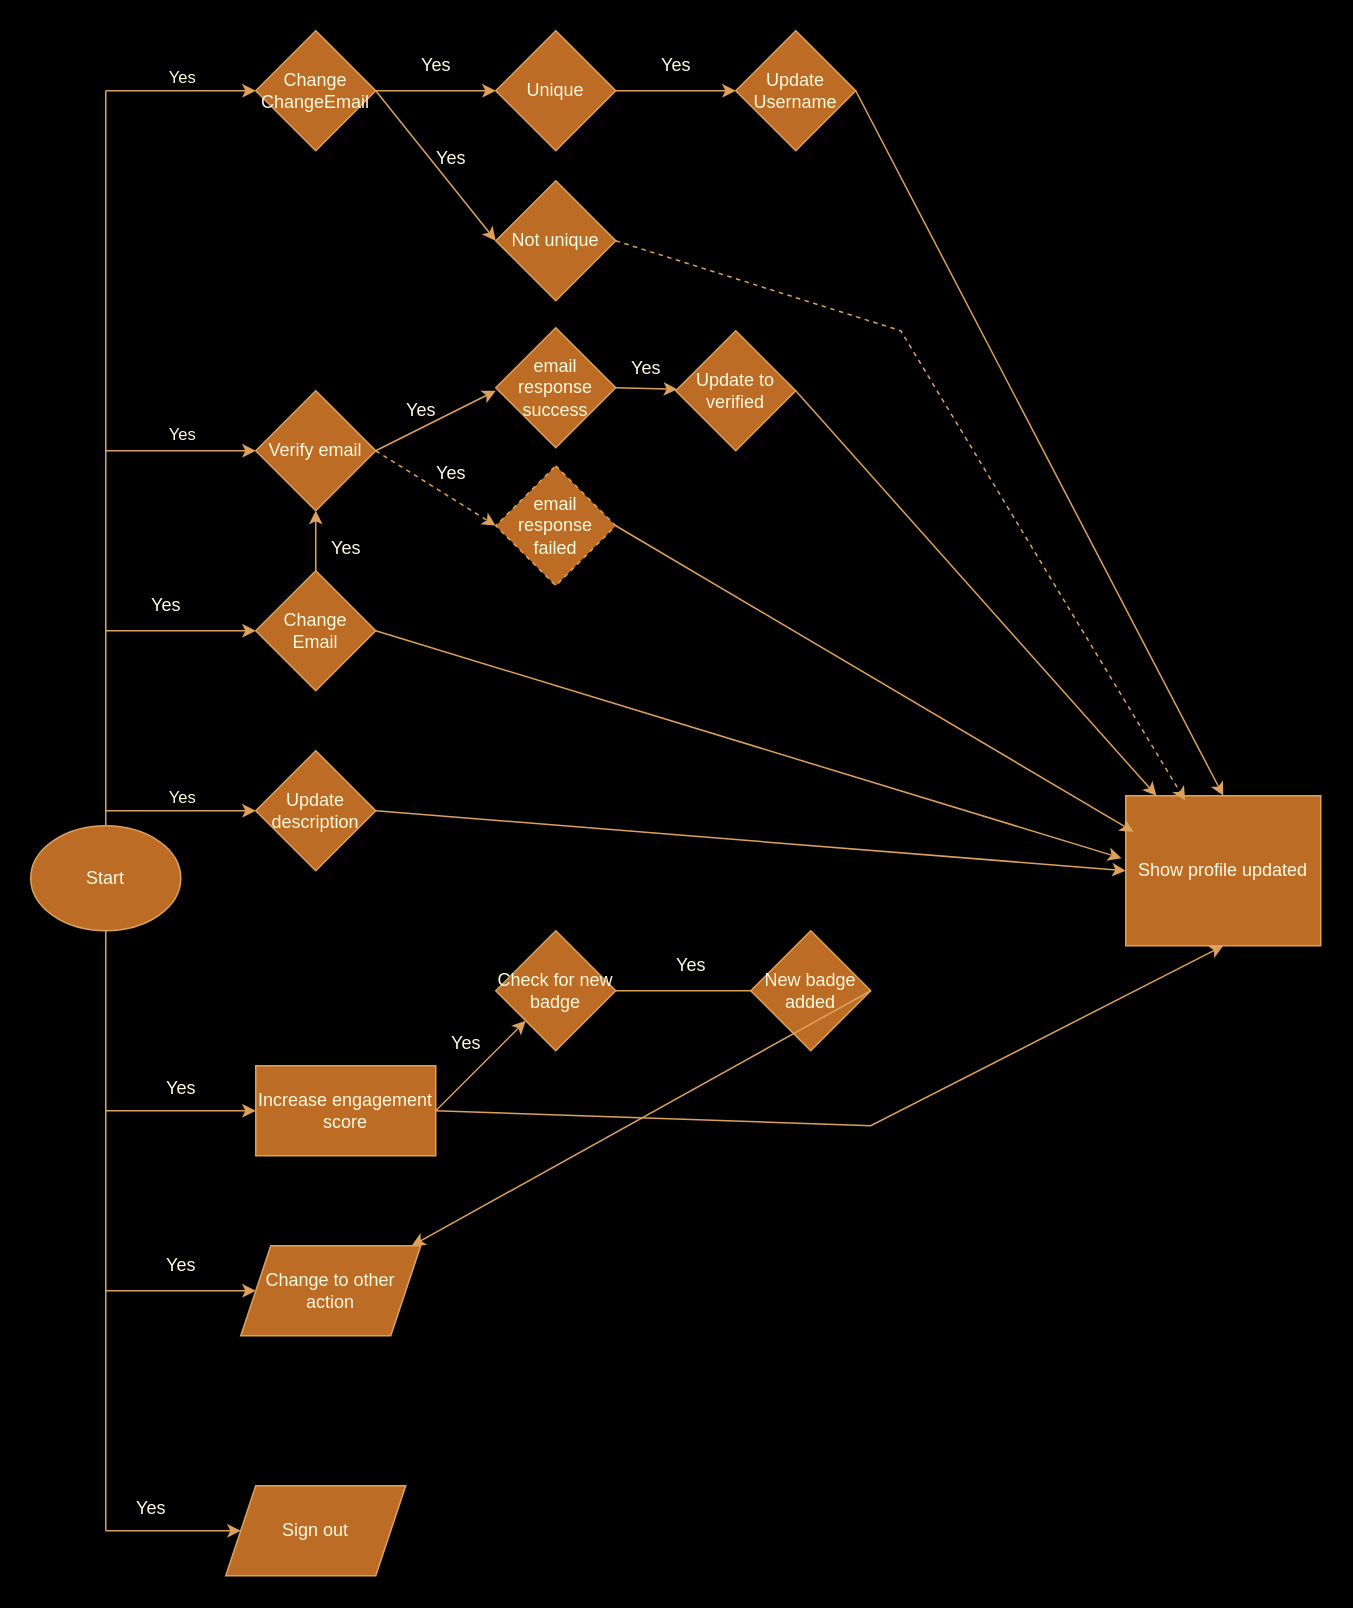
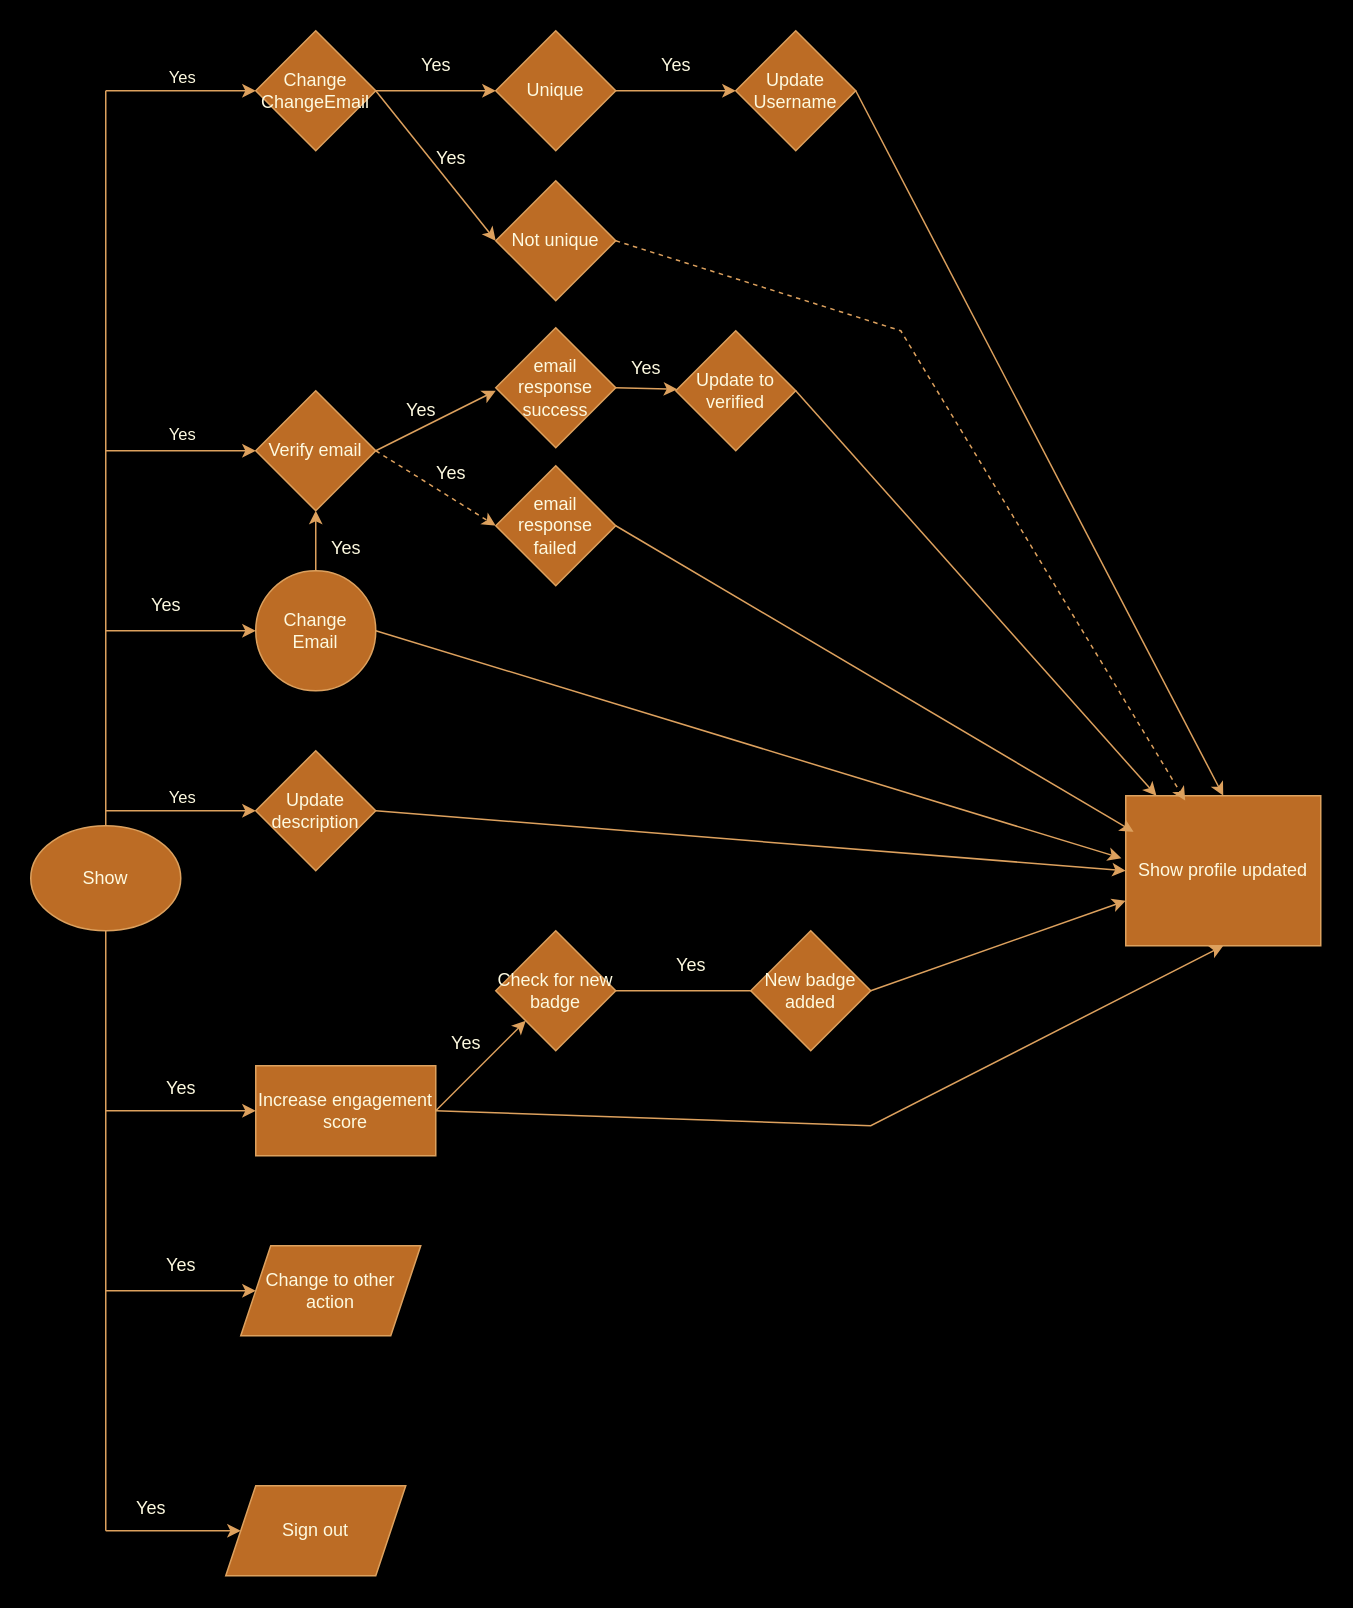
node "email response failed": style dashed -> solid
node "ChangeEmail": shape diamond -> ellipse
node "Start": label "Start" -> "Show"
edge "New badge added" -> "Change to other action": now "New badge added" -> "Show profile updated"
